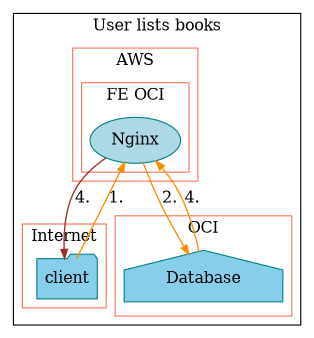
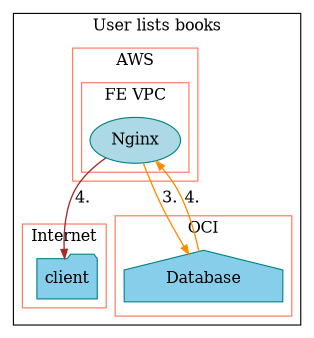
cluster "FE OCI": label "FE OCI" -> "FE VPC"
edge "Nginx" -> "Database": label "2." -> "3."
edge "client" -> "Nginx": removed, label "1."
